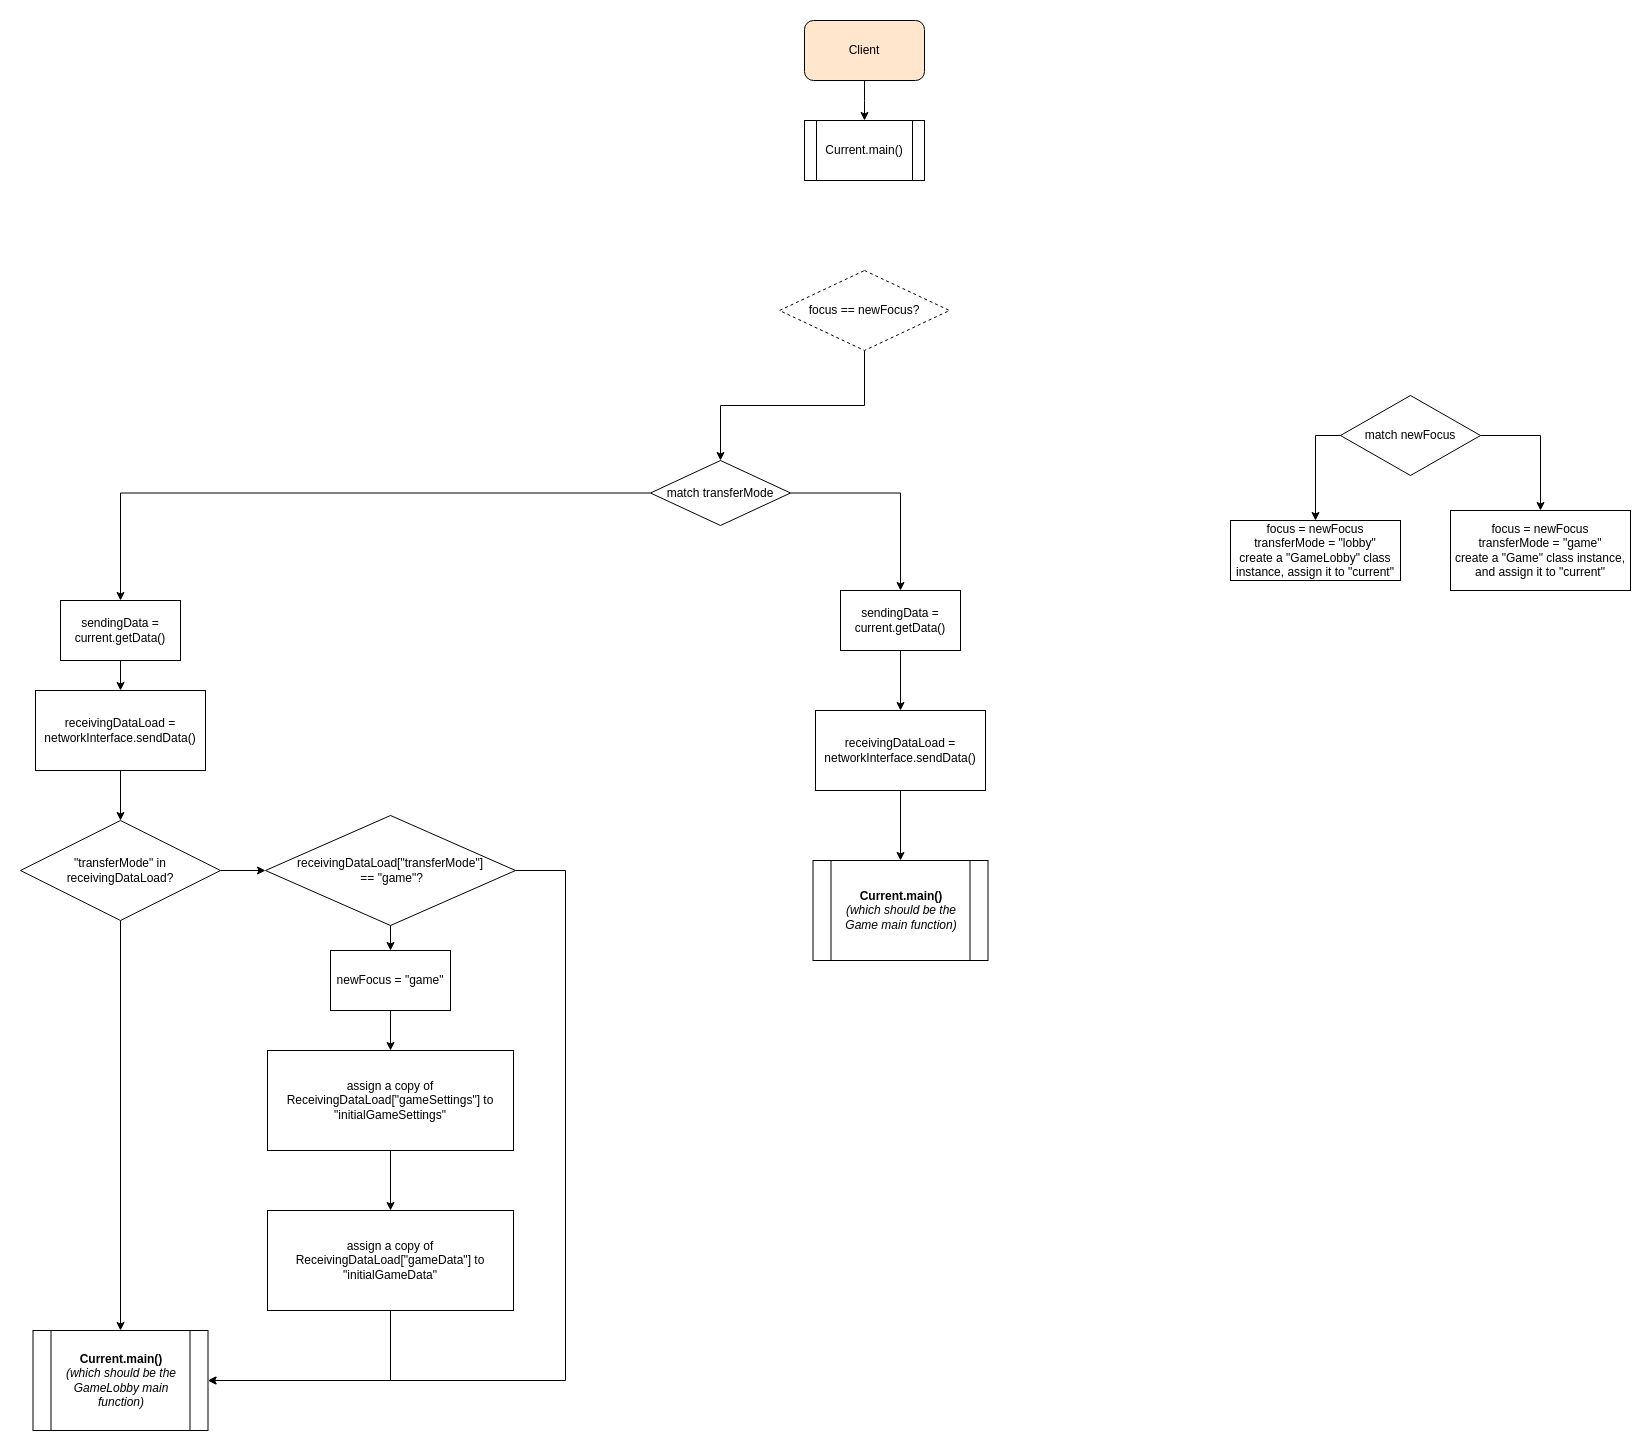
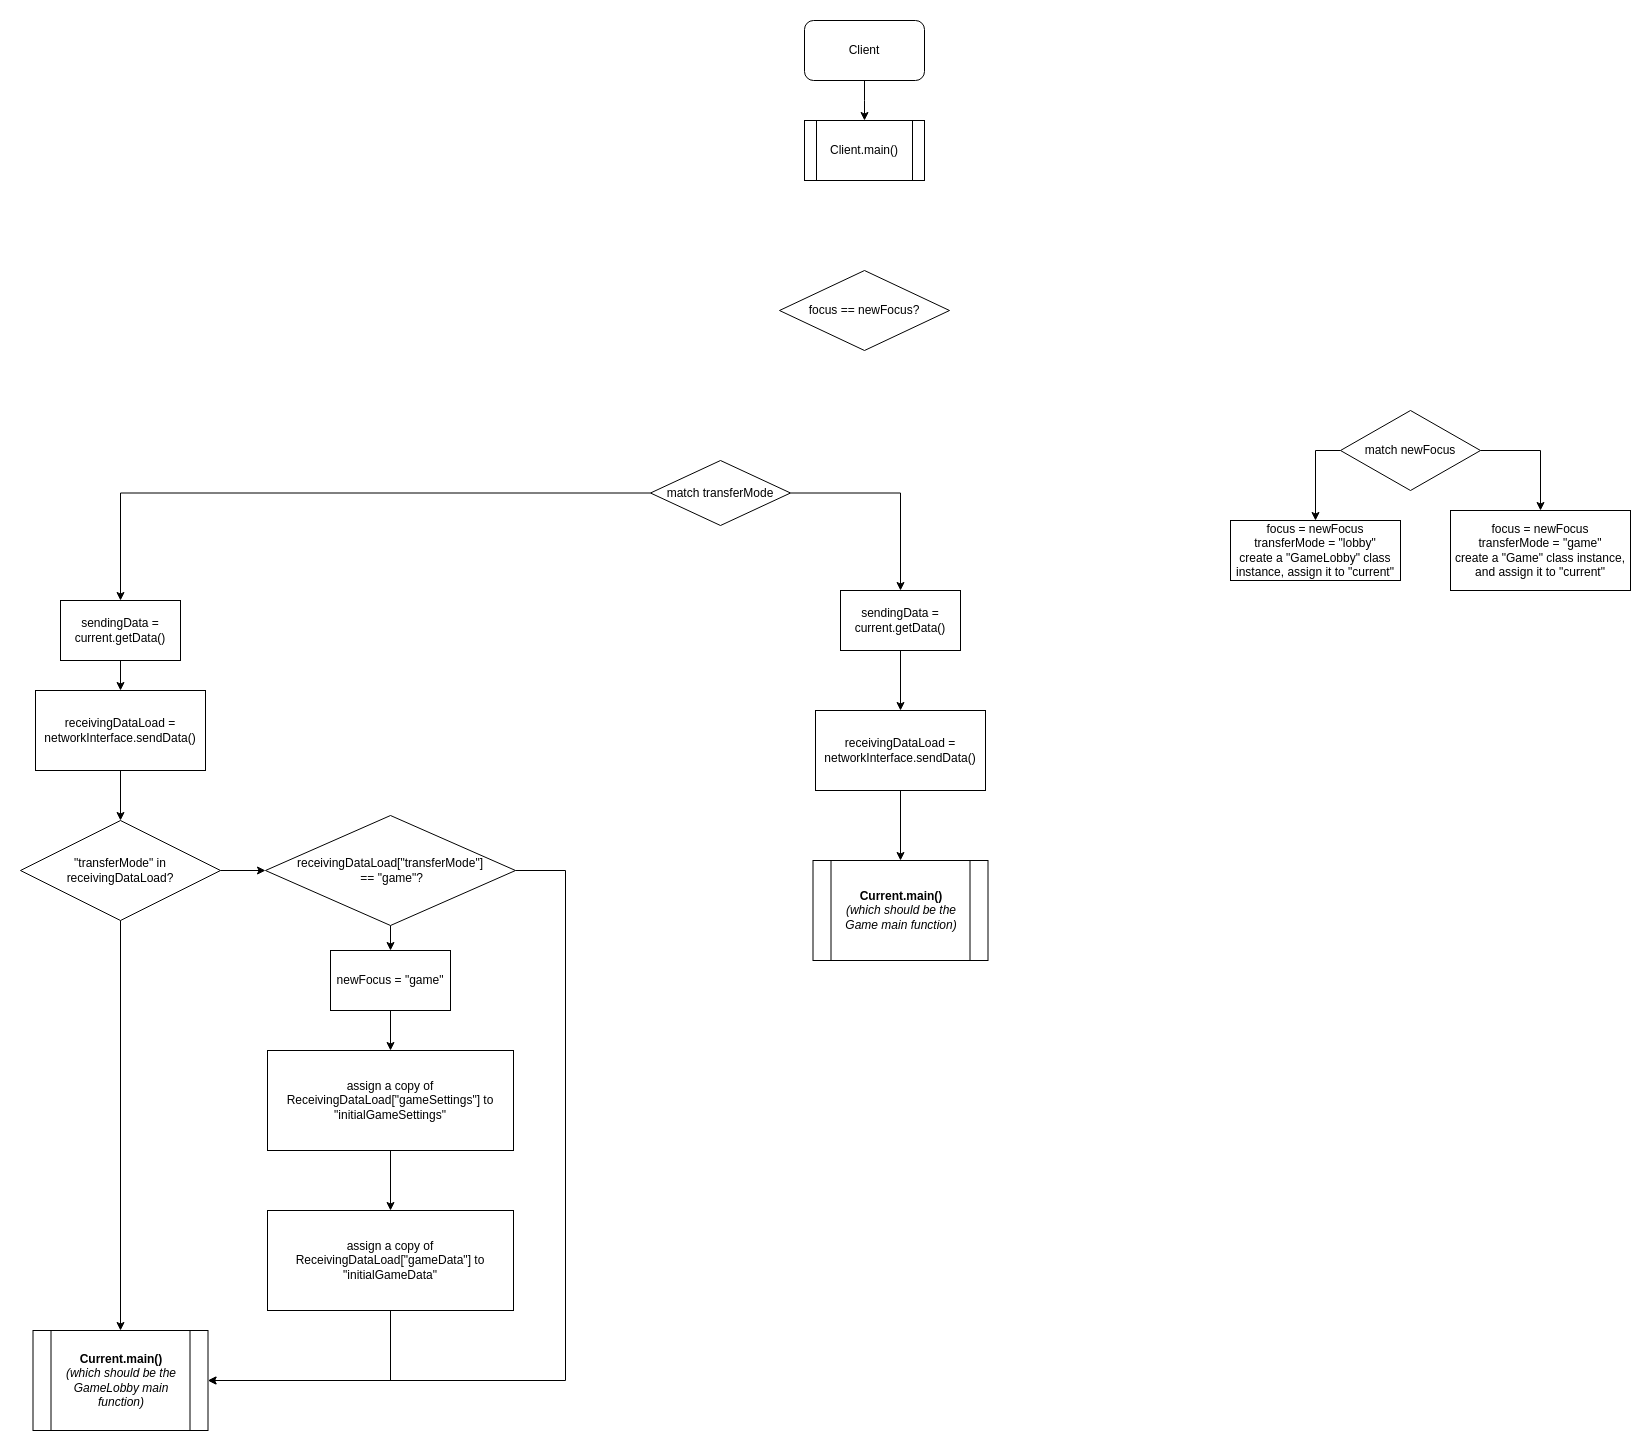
node "Client": fillcolor #ffe6cc -> #ffffff
node "Current.main()": label "Current.main()" -> "Client.main()"
node "focus == newFocus?": style dashed -> solid
edge "focus == newFocus?" -> "match transferMode": removed
node "match newFocus": moved (1411, 436) -> (1411, 451)
